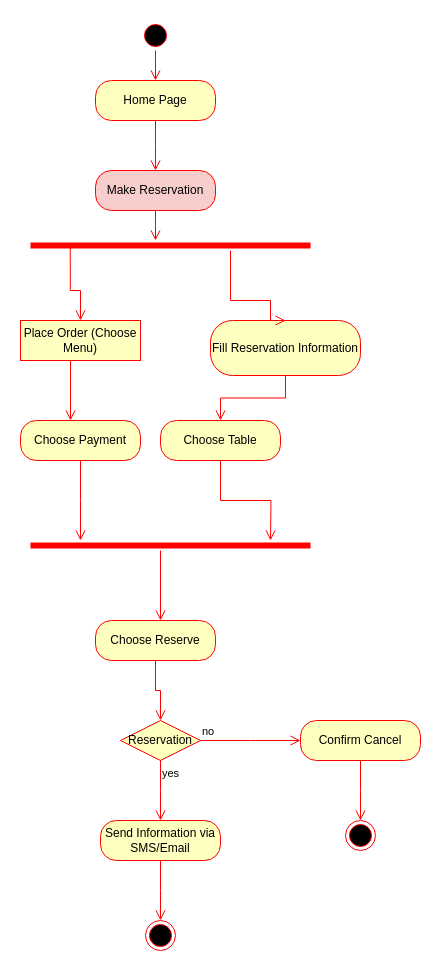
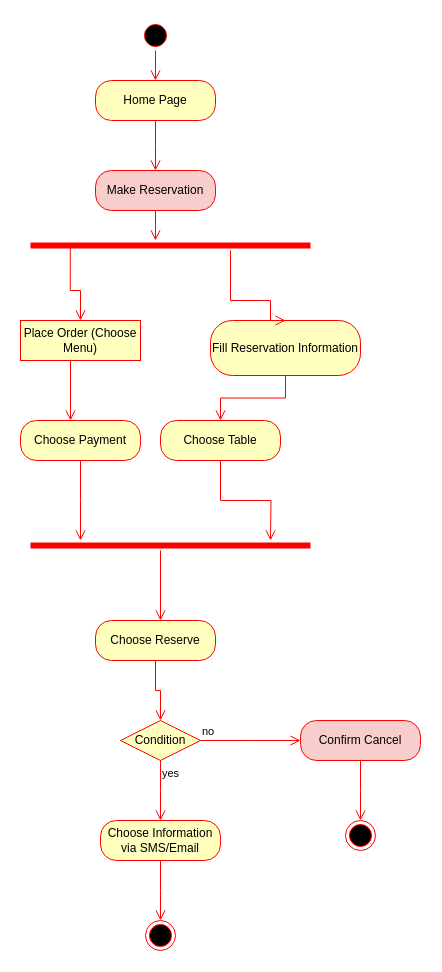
node "Reservation": label "Reservation" -> "Condition"
node "Confirm Cancel": fillcolor #ffffc0 -> #f8cecc
node "Send Information via SMS/Email": label "Send Information via SMS/Email" -> "Choose Information via SMS/Email"
